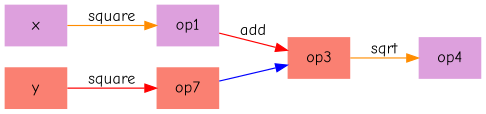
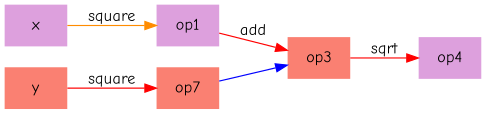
edge "op3" -> "op4": color darkorange -> red
